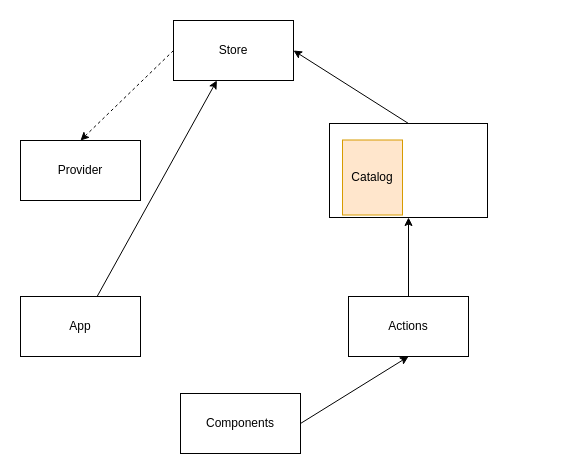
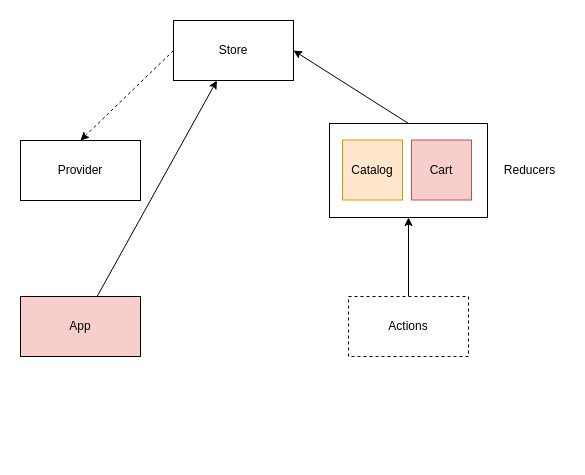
node "Cart": added
node "Reducers": added
node "Catalog": size 60x75 -> 60x60
node "App": fillcolor #ffffff -> #f8cecc
node "Actions": style solid -> dashed
edge "Components" -> "Actions": removed
node "Components": removed
